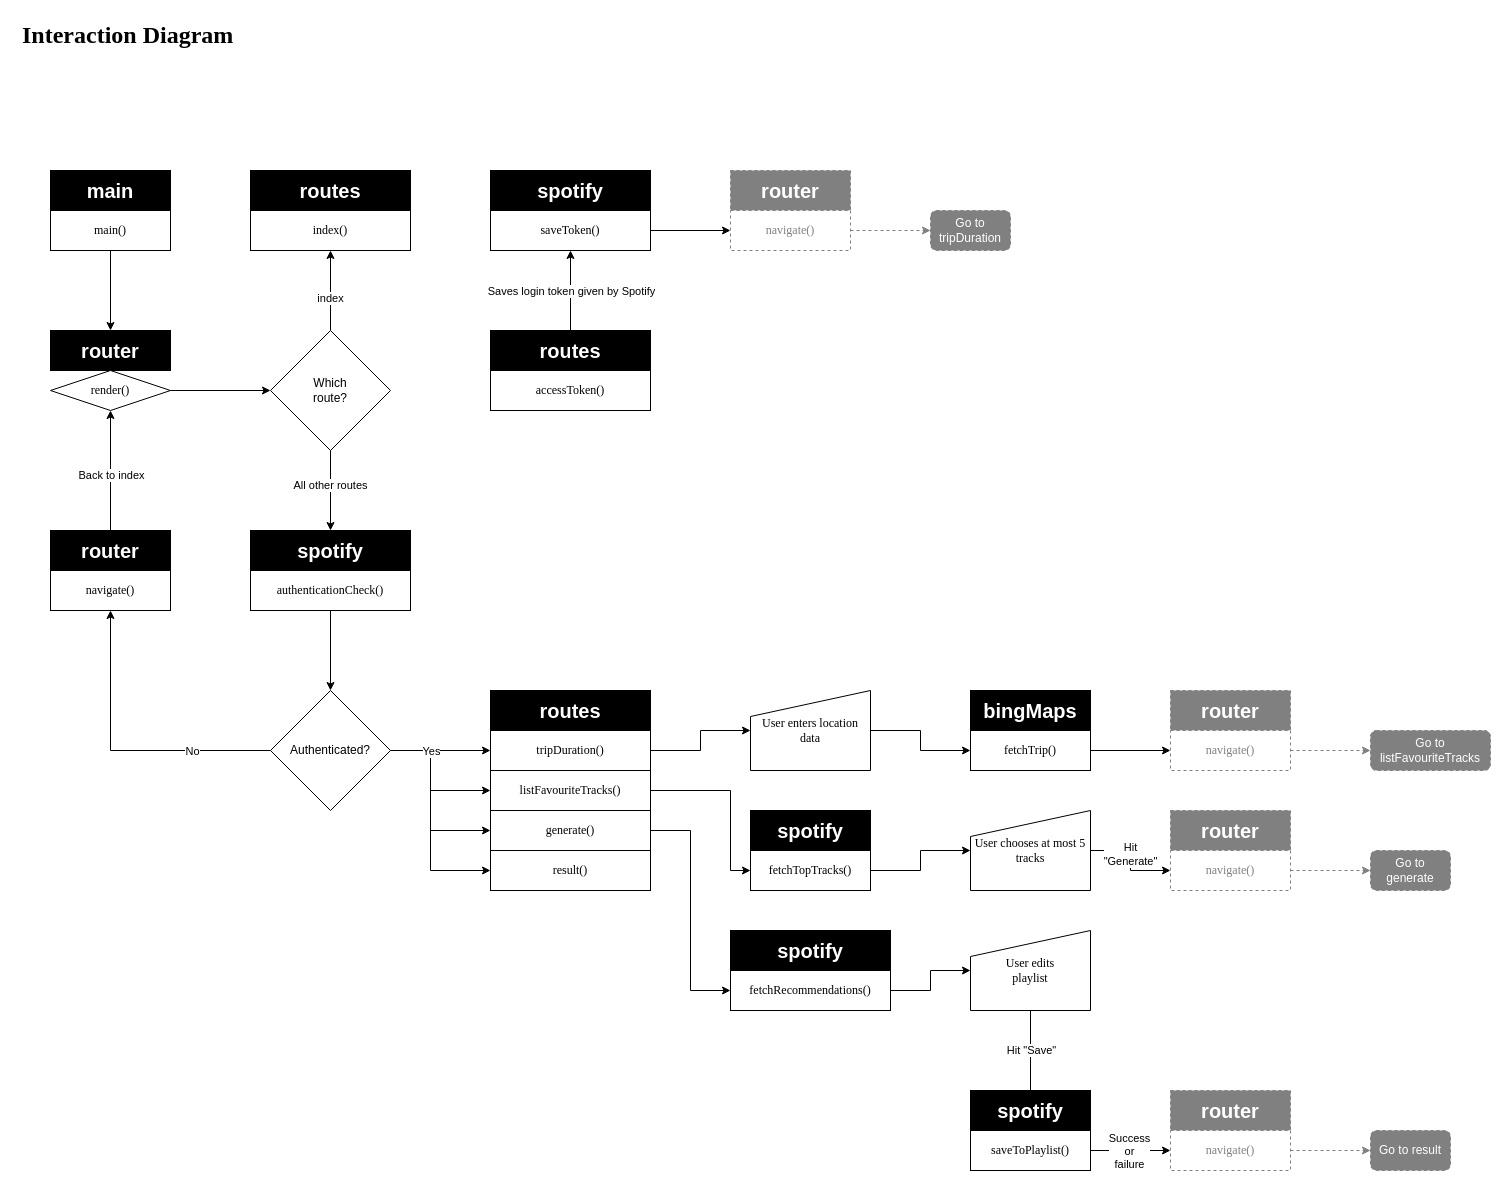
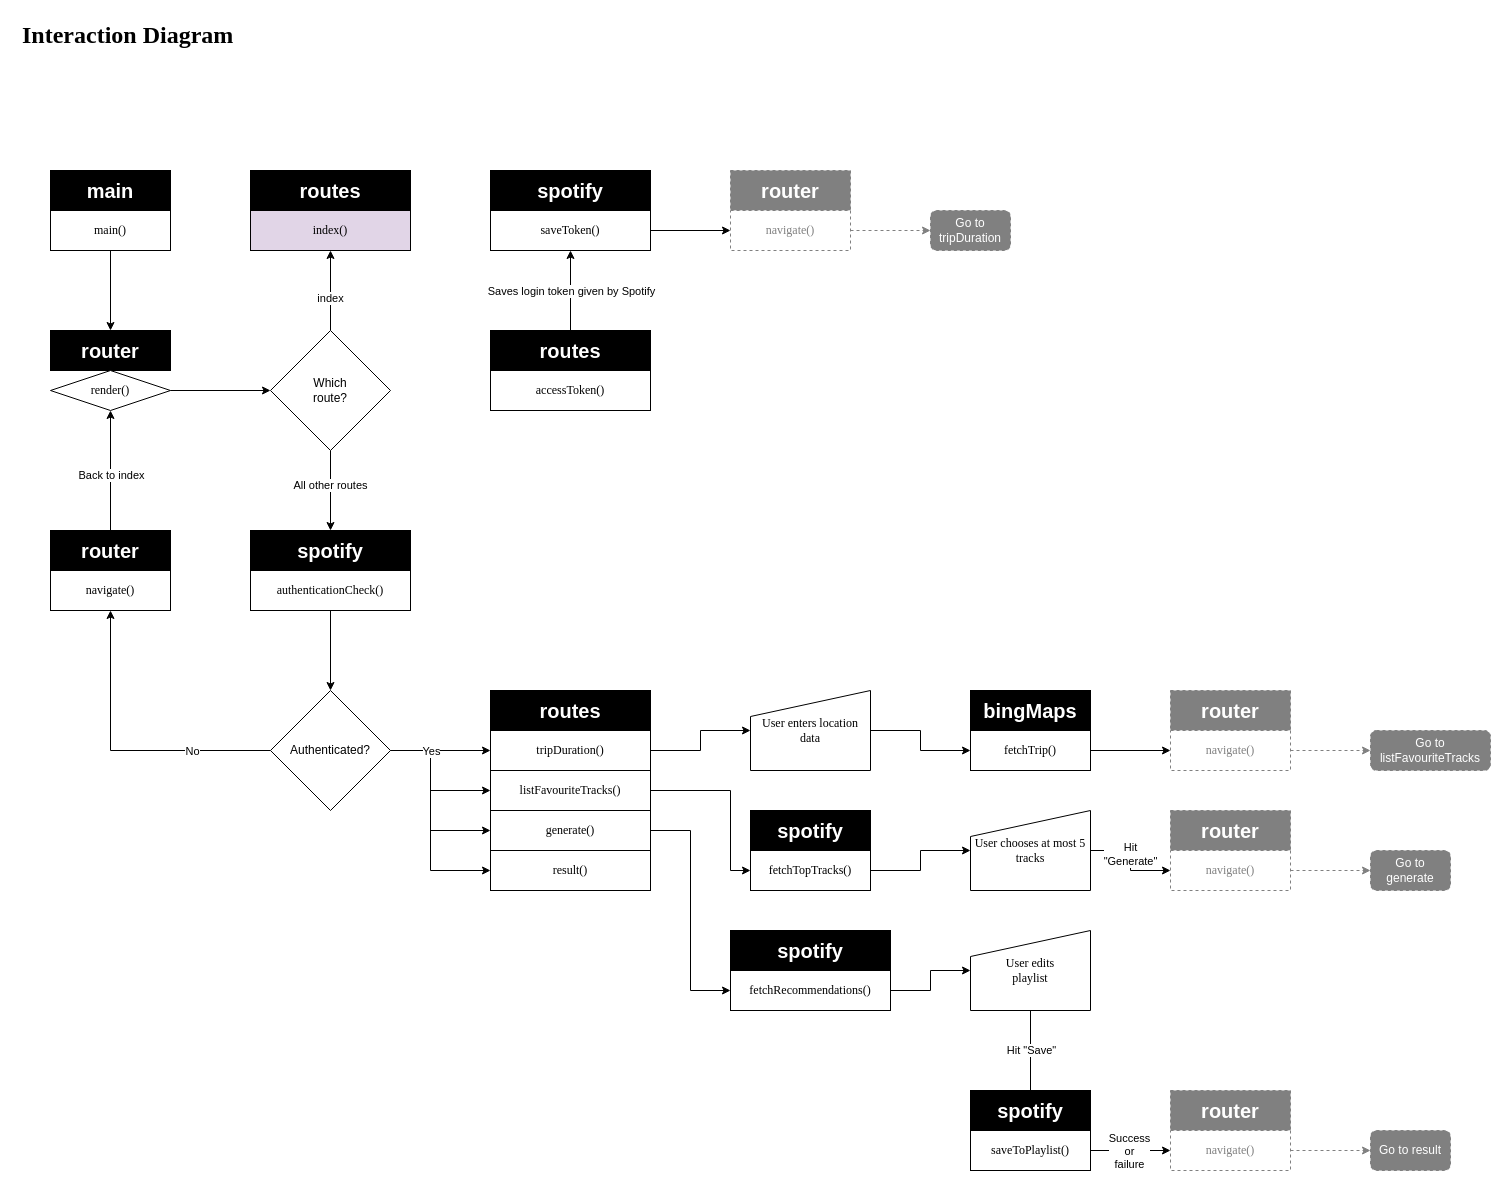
node "index()": fillcolor #ffffff -> #e1d5e7
